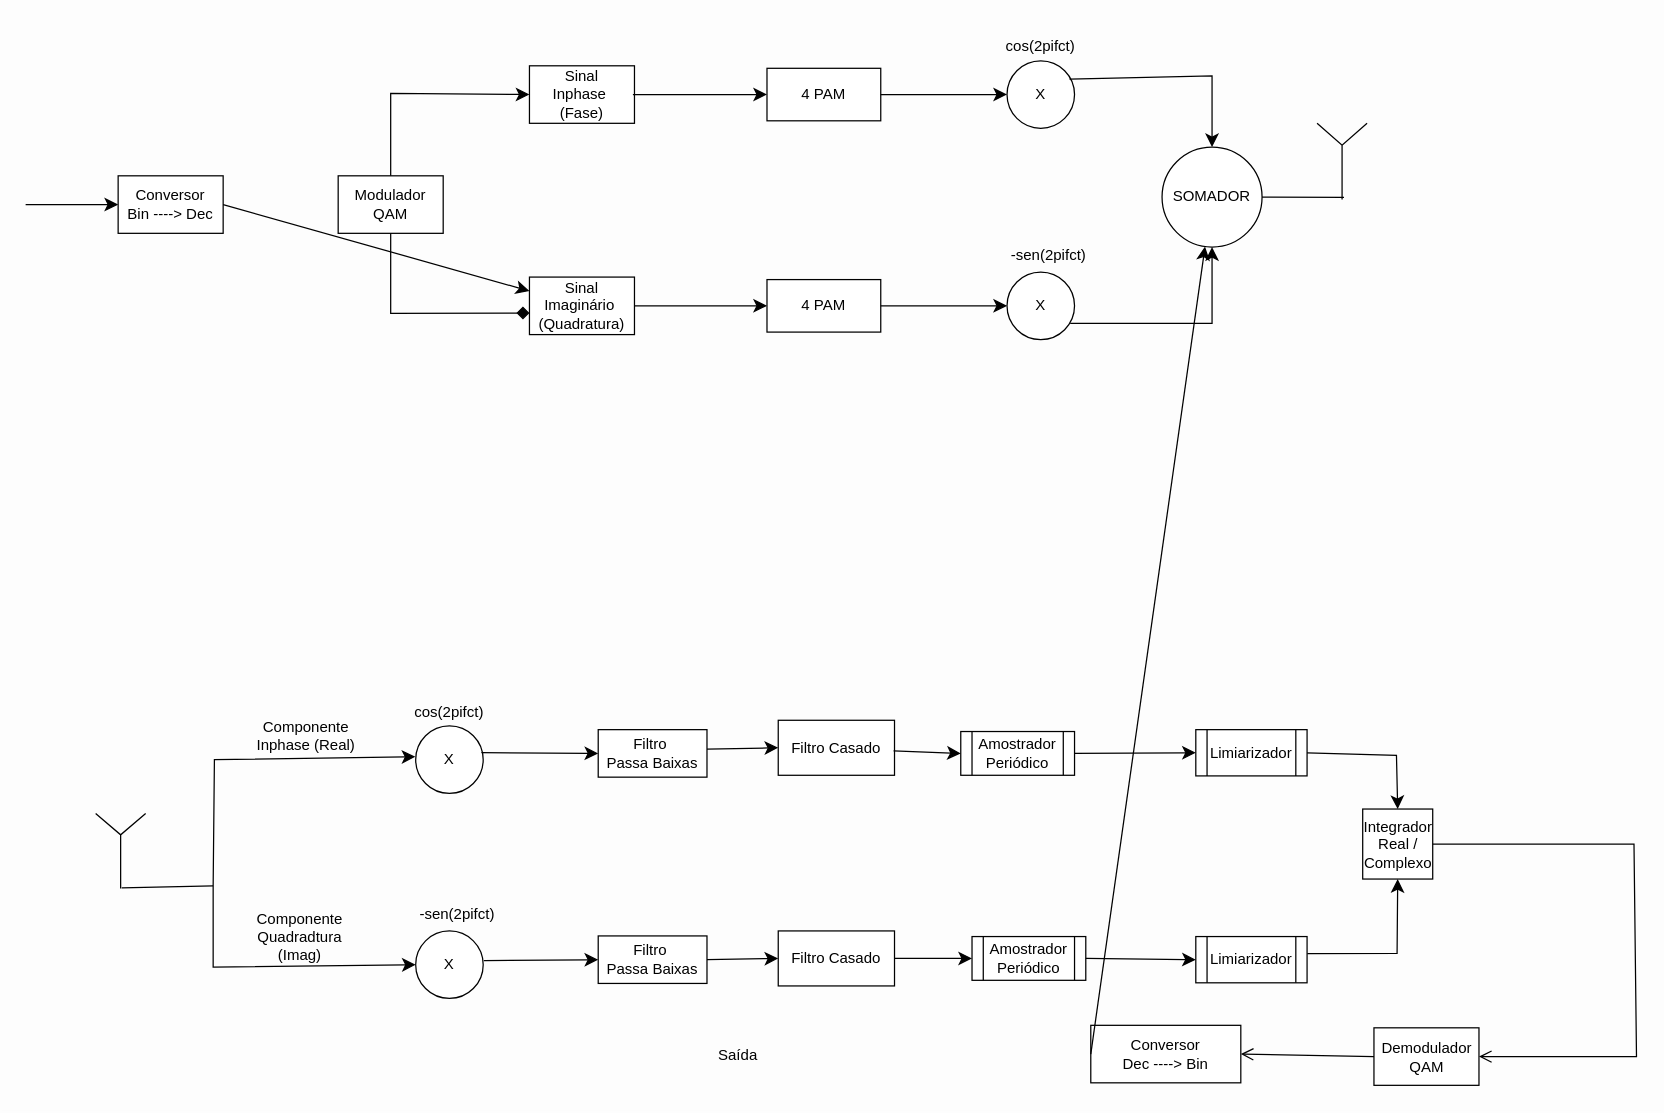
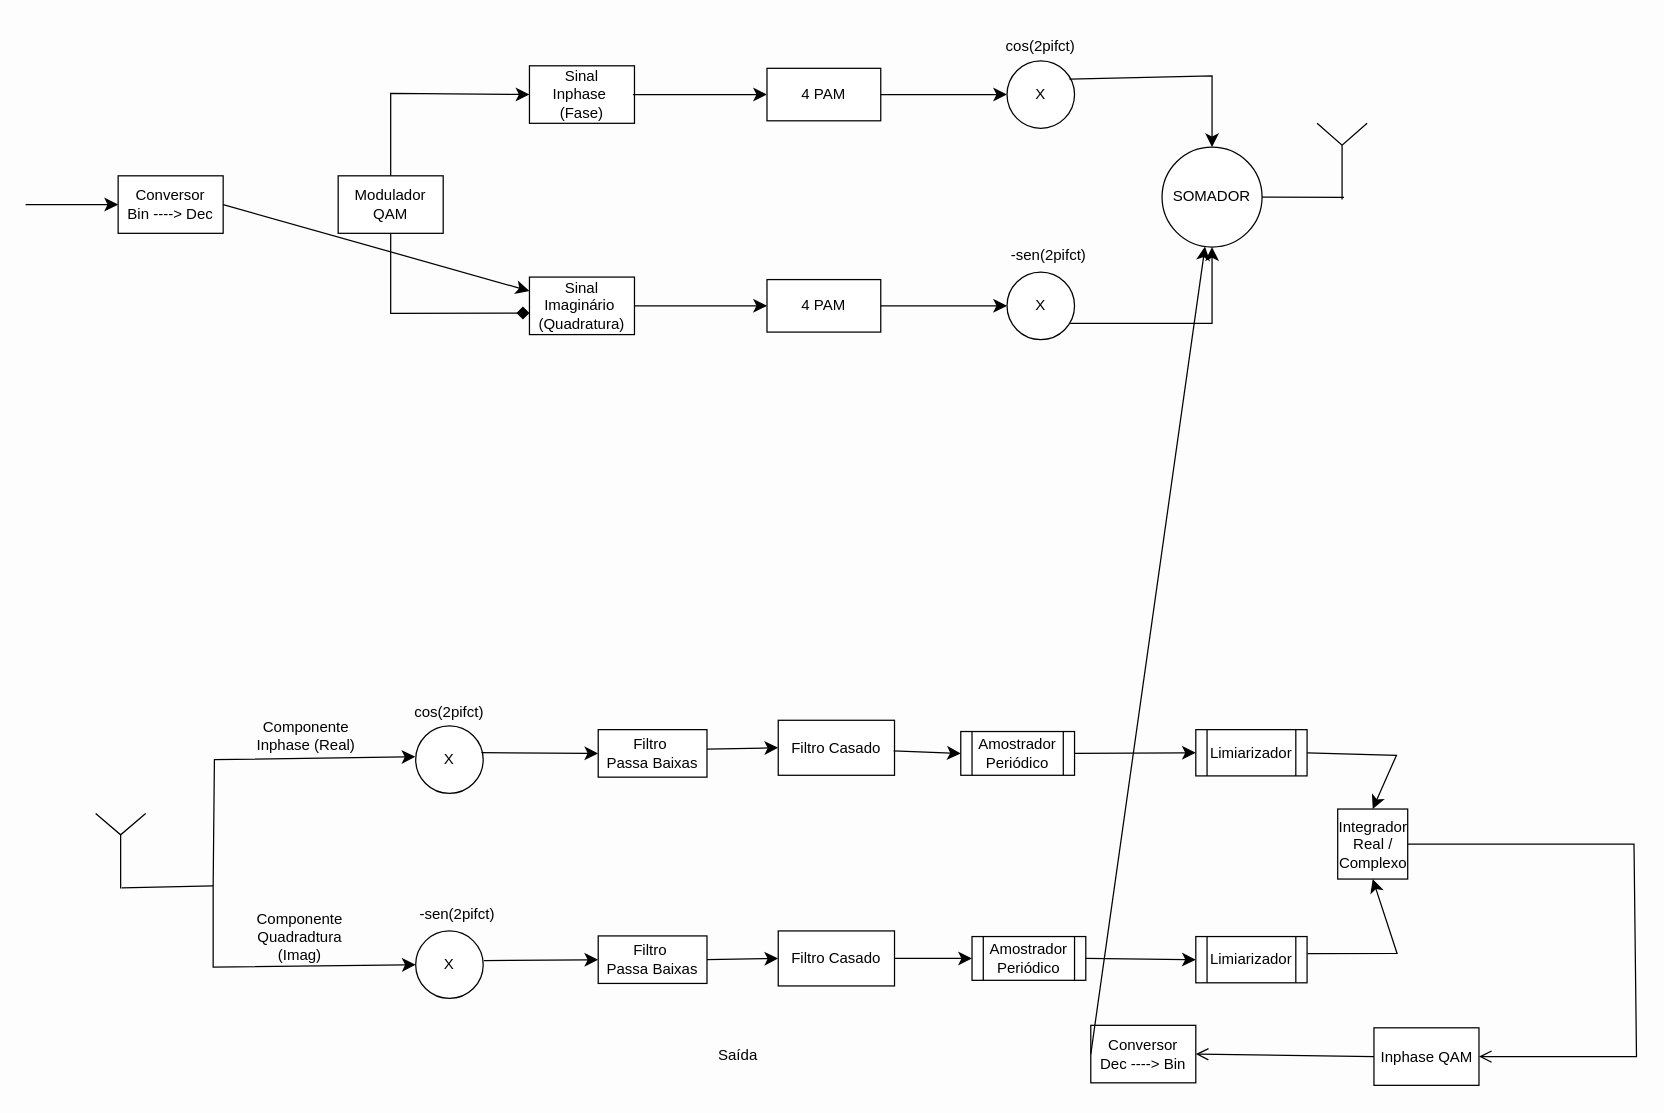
node "Integrador Real / Complexo": moved (1398, 844) -> (1373, 844)
node "Conversor Dec ----> Bin": size 150x58 -> 105x58
node "Demodulador QAM": label "Demodulador QAM" -> "Inphase QAM"
